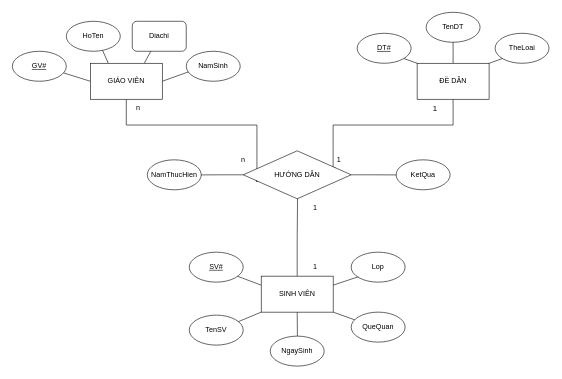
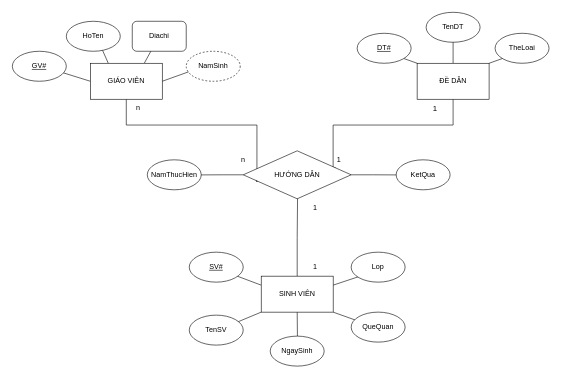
node "NamSinh": style solid -> dashed
